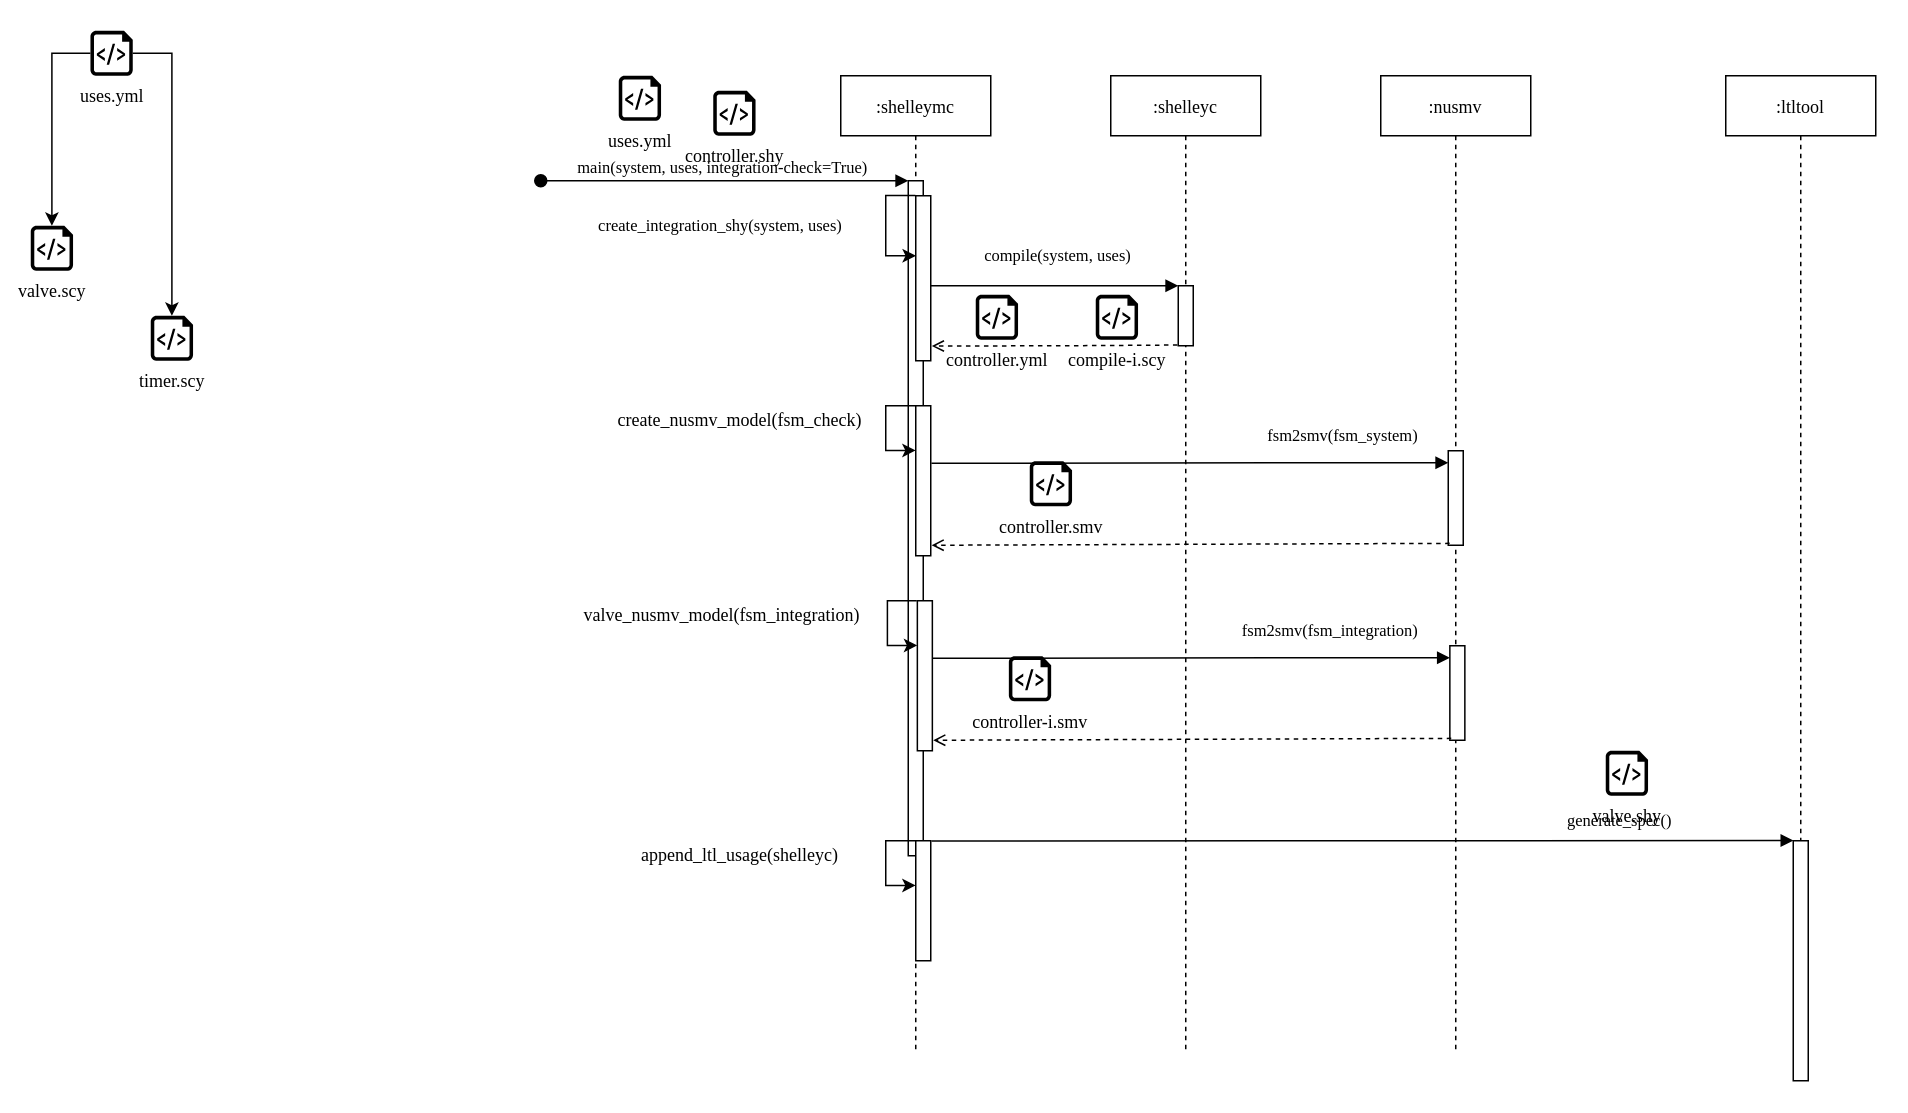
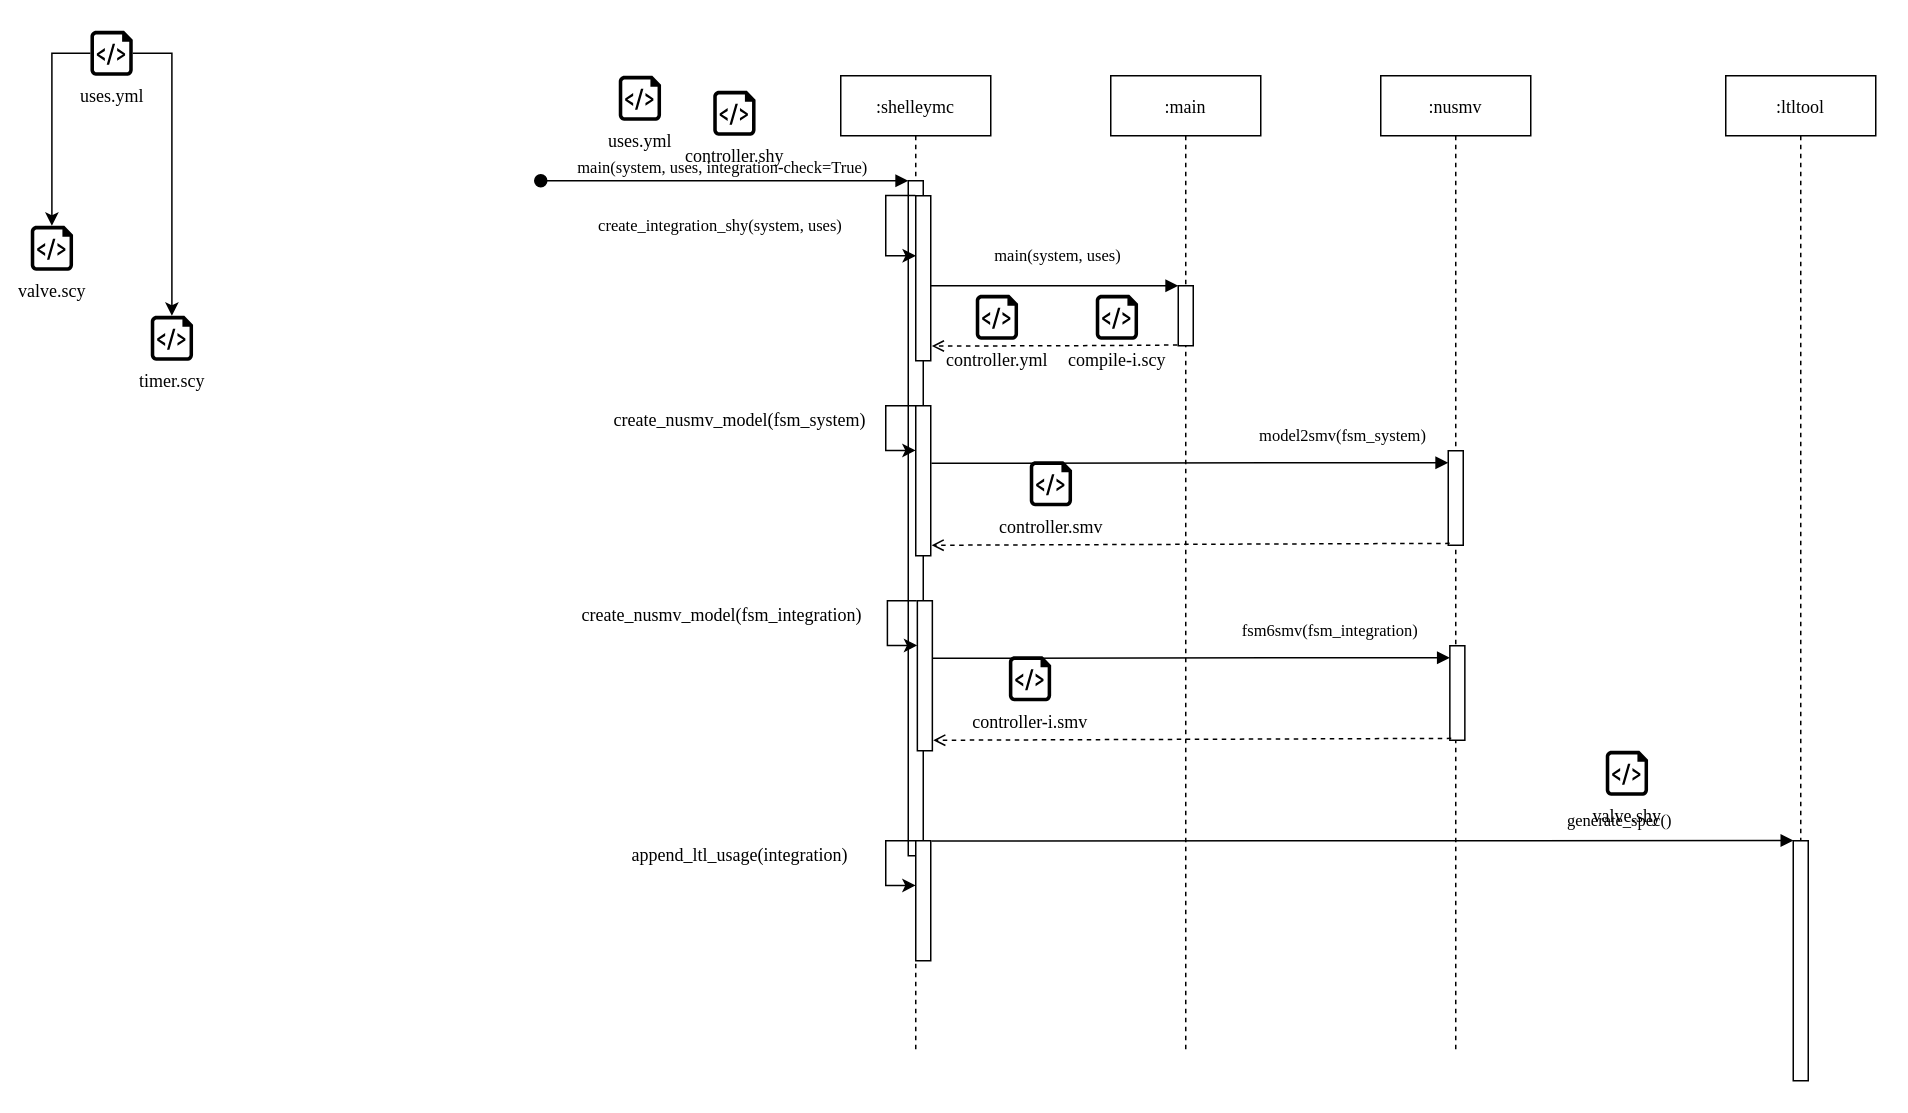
node ":shelleyc": label ":shelleyc" -> ":main"
node "compile(system, uses)": label "compile(system, uses)" -> "main(system, uses)"
node "create_nusmv_model(fsm_check)": label "create_nusmv_model(fsm_check)" -> "create_nusmv_model(fsm_system)"
node "fsm2smv(fsm_system)": label "fsm2smv(fsm_system)" -> "model2smv(fsm_system)"
node "valve_nusmv_model(fsm_integration)": label "valve_nusmv_model(fsm_integration)" -> "create_nusmv_model(fsm_integration)"
node "fsm2smv(fsm_integration)": label "fsm2smv(fsm_integration)" -> "fsm6smv(fsm_integration)"
node "append_ltl_usage(shelleyc)": label "append_ltl_usage(shelleyc)" -> "append_ltl_usage(integration)"
